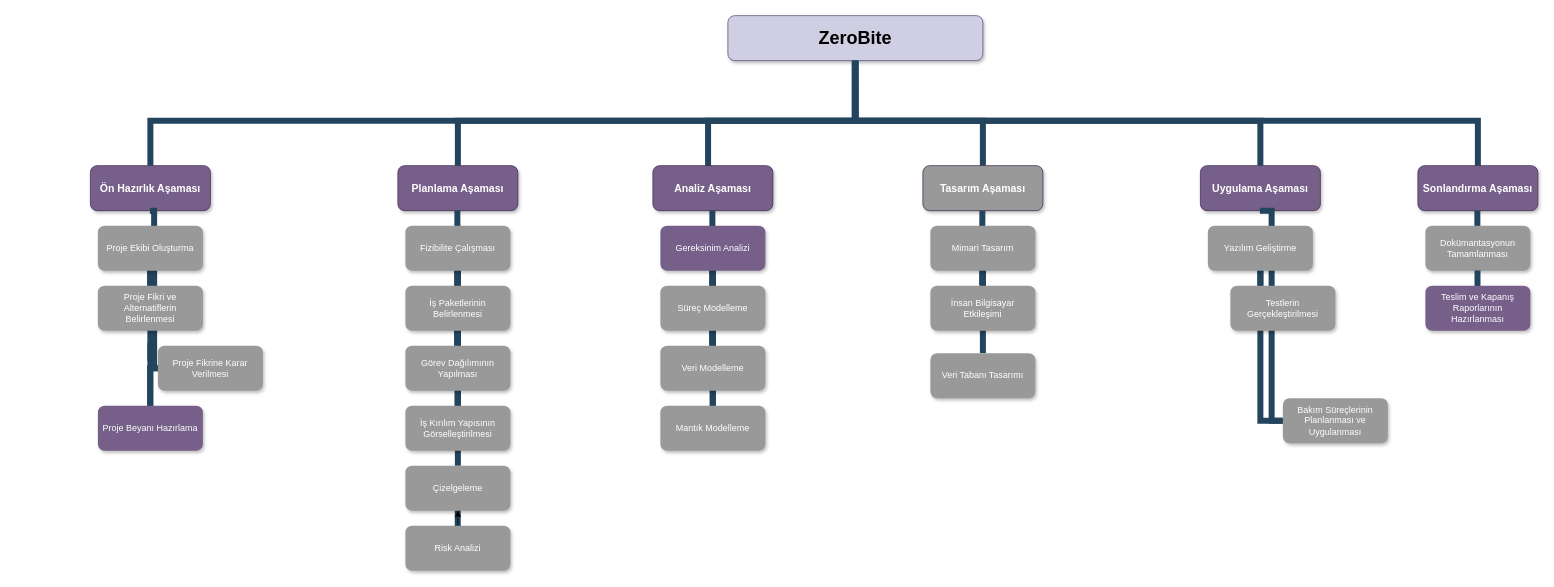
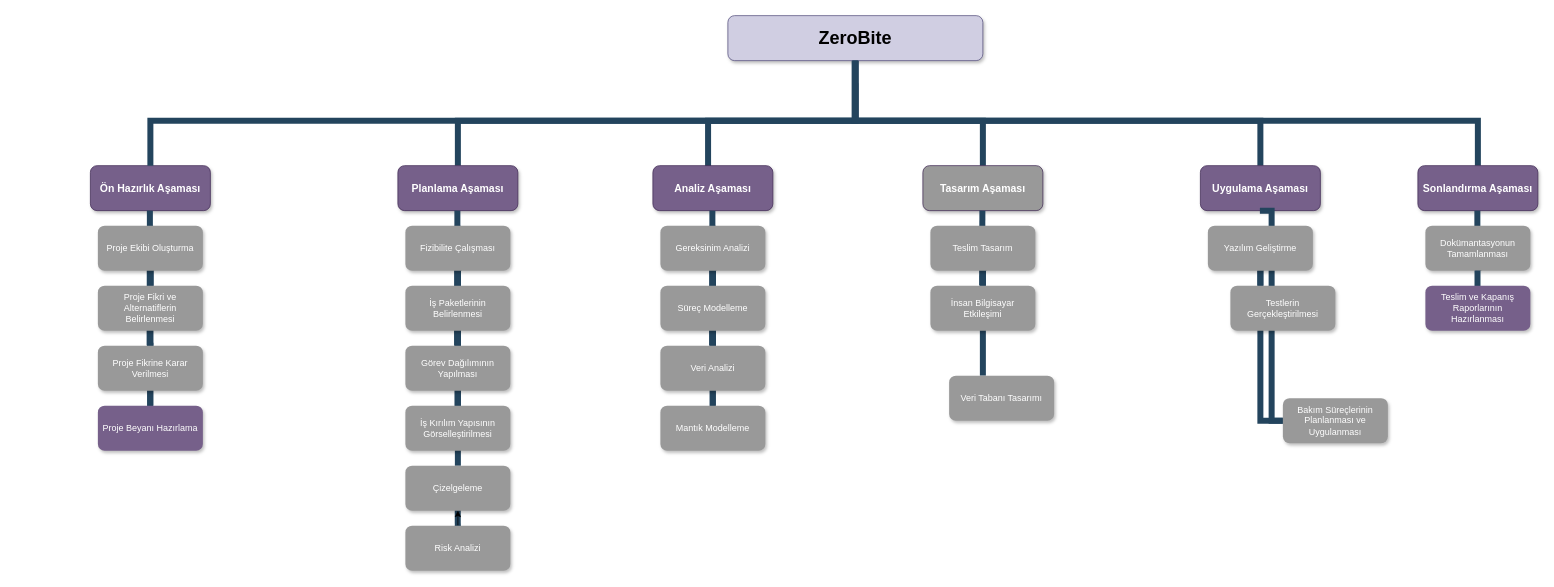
node "Gereksinim Analizi": fillcolor #76608a -> #999999
node "Mimari Tasarım": label "Mimari Tasarım" -> "Teslim Tasarım"
node "Proje Fikrine Karar Verilmesi": moved (210, 368) -> (150, 368)
node "Veri Modelleme": label "Veri Modelleme" -> "Veri Analizi"
node "Veri Tabanı Tasarımı": moved (983, 375) -> (1002, 398)
